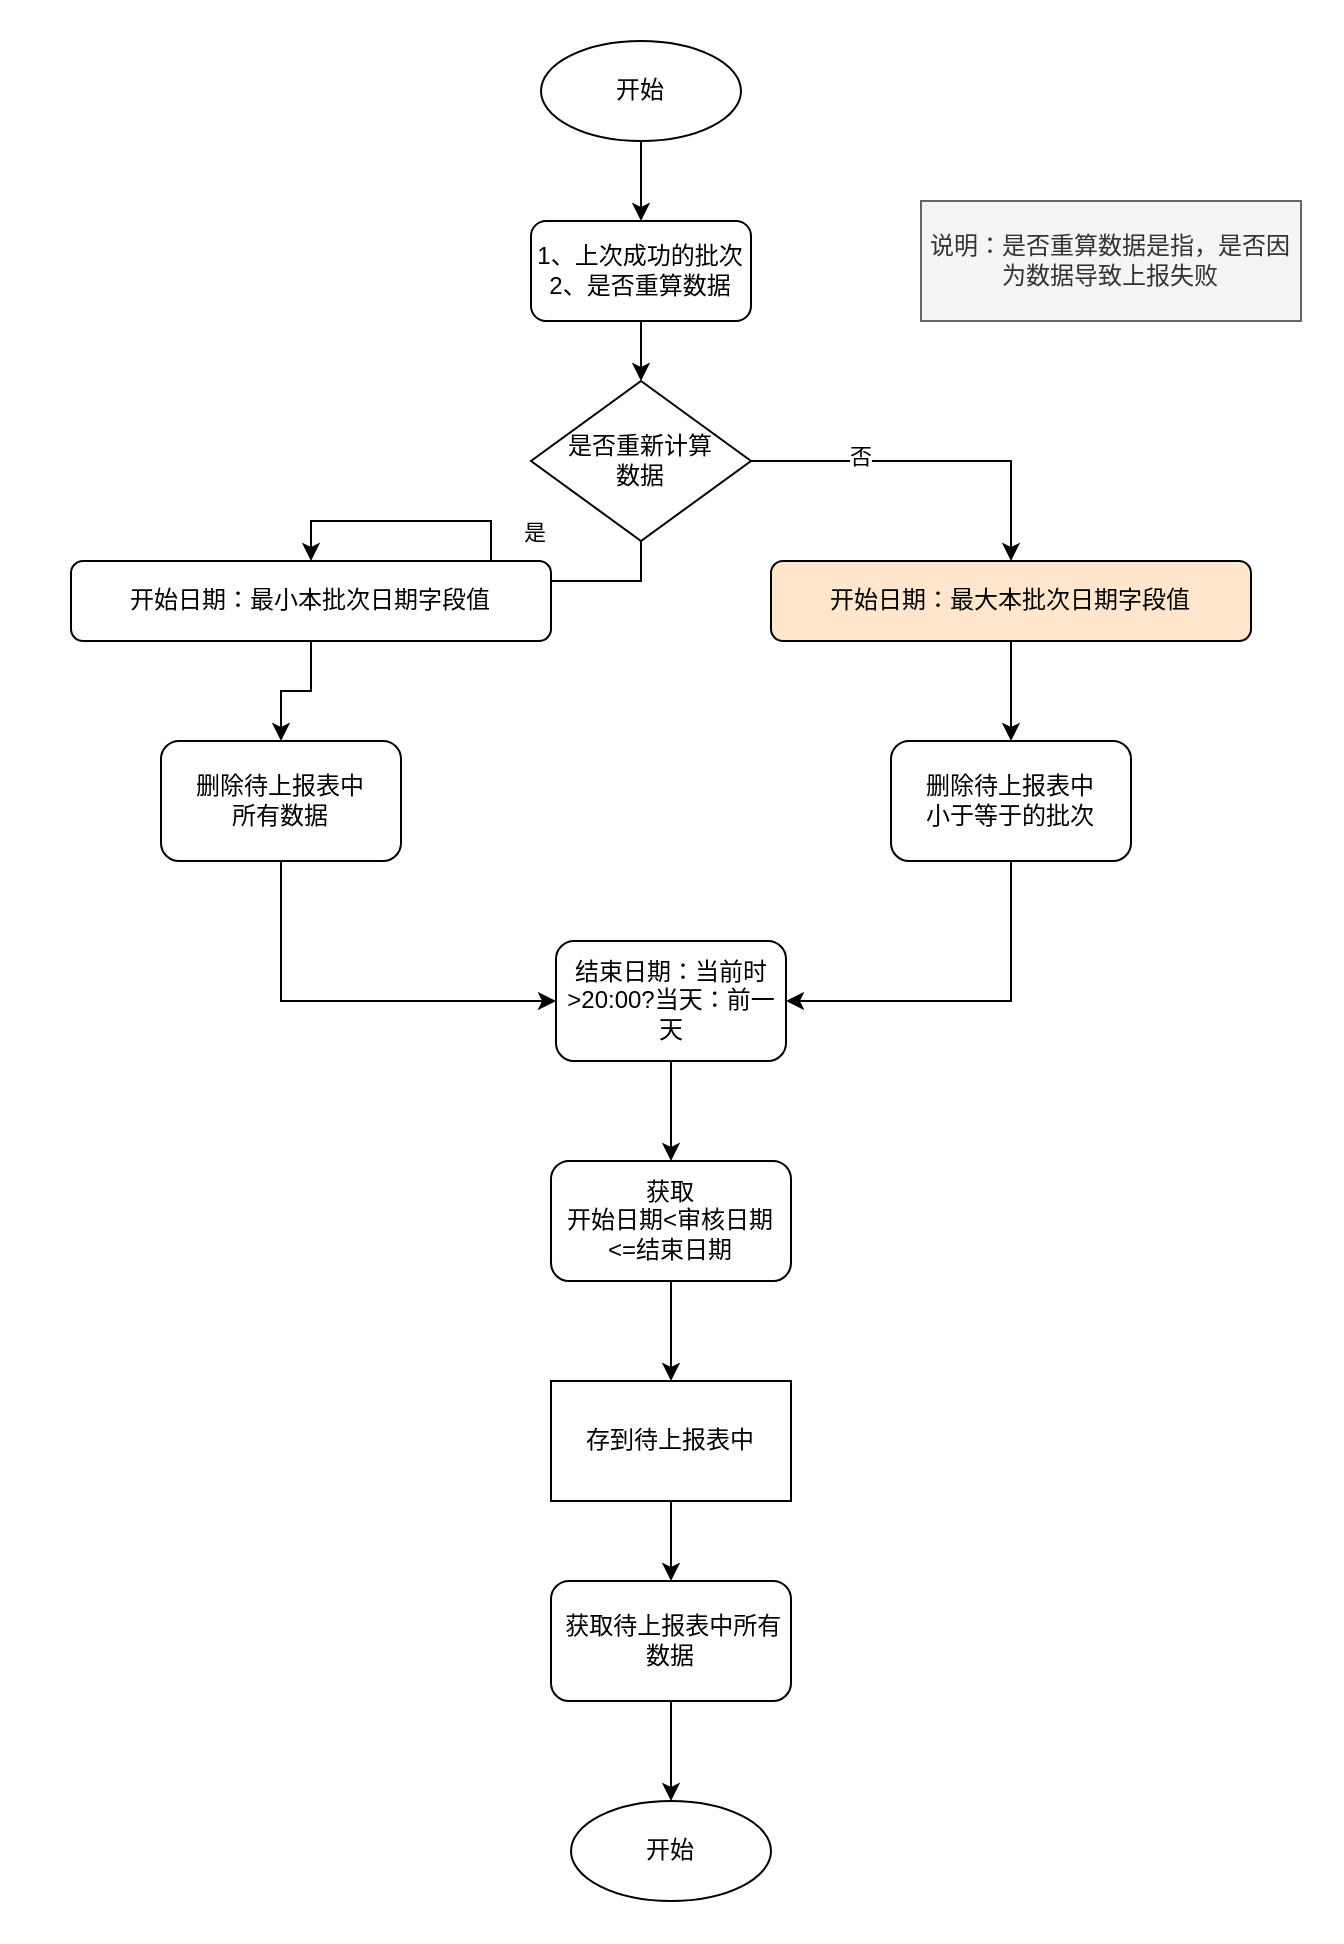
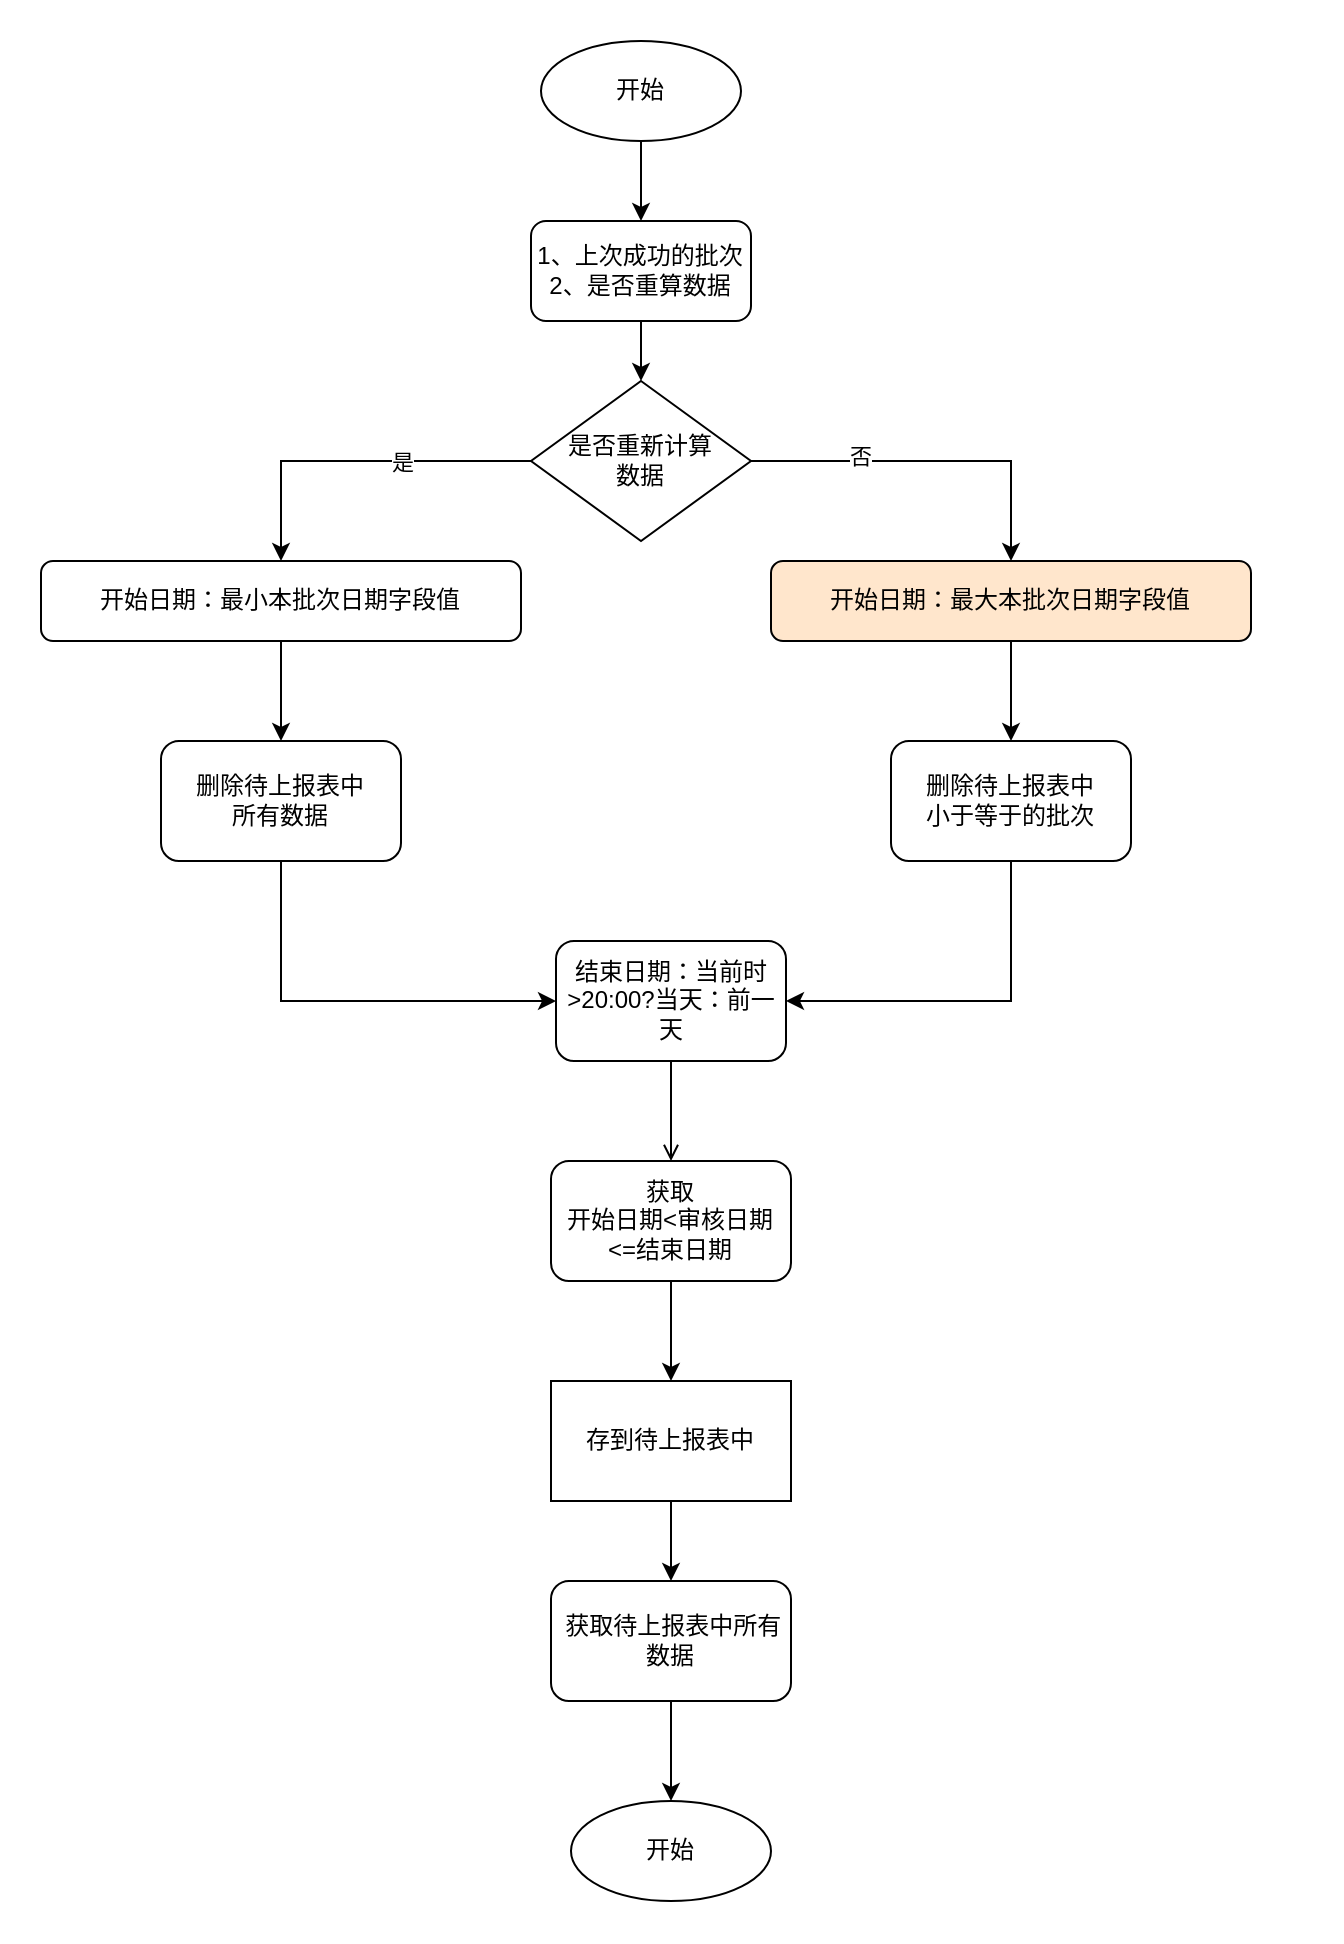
node "说明：是否重算数据是指，是否因为数据导致上报失败": removed
node "开始日期：最小本批次日期字段值": moved (311, 601) -> (281, 601)
edge "结束日期：当前时>20:00?当天：前一天" -> "获取 开始日期<审核日期 <=结束日期": arrowhead classic -> open
